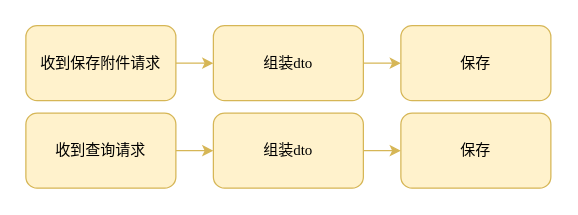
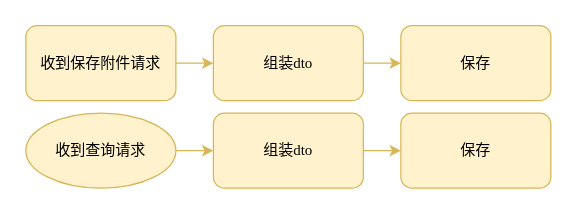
node "收到查询请求": shape rounded rectangle -> ellipse
